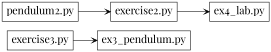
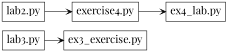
node "pendulum2.py": label "pendulum2.py" -> "lab2.py"
node "exercise2.py": label "exercise2.py" -> "exercise4.py"
node "exercise3.py": label "exercise3.py" -> "lab3.py"
node "ex3_pendulum.py": label "ex3_pendulum.py" -> "ex3_exercise.py"
